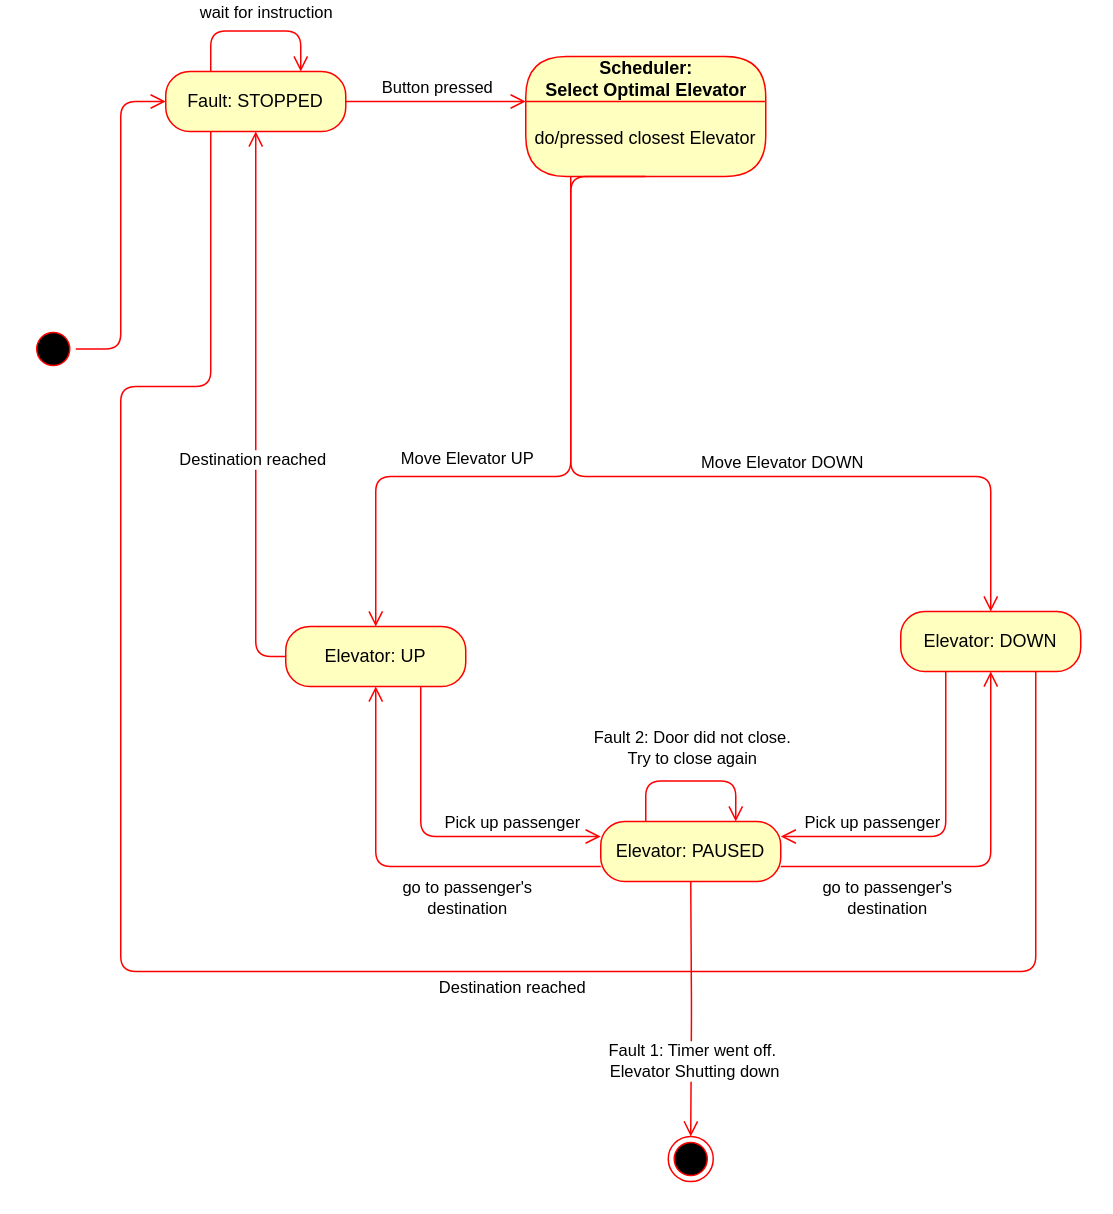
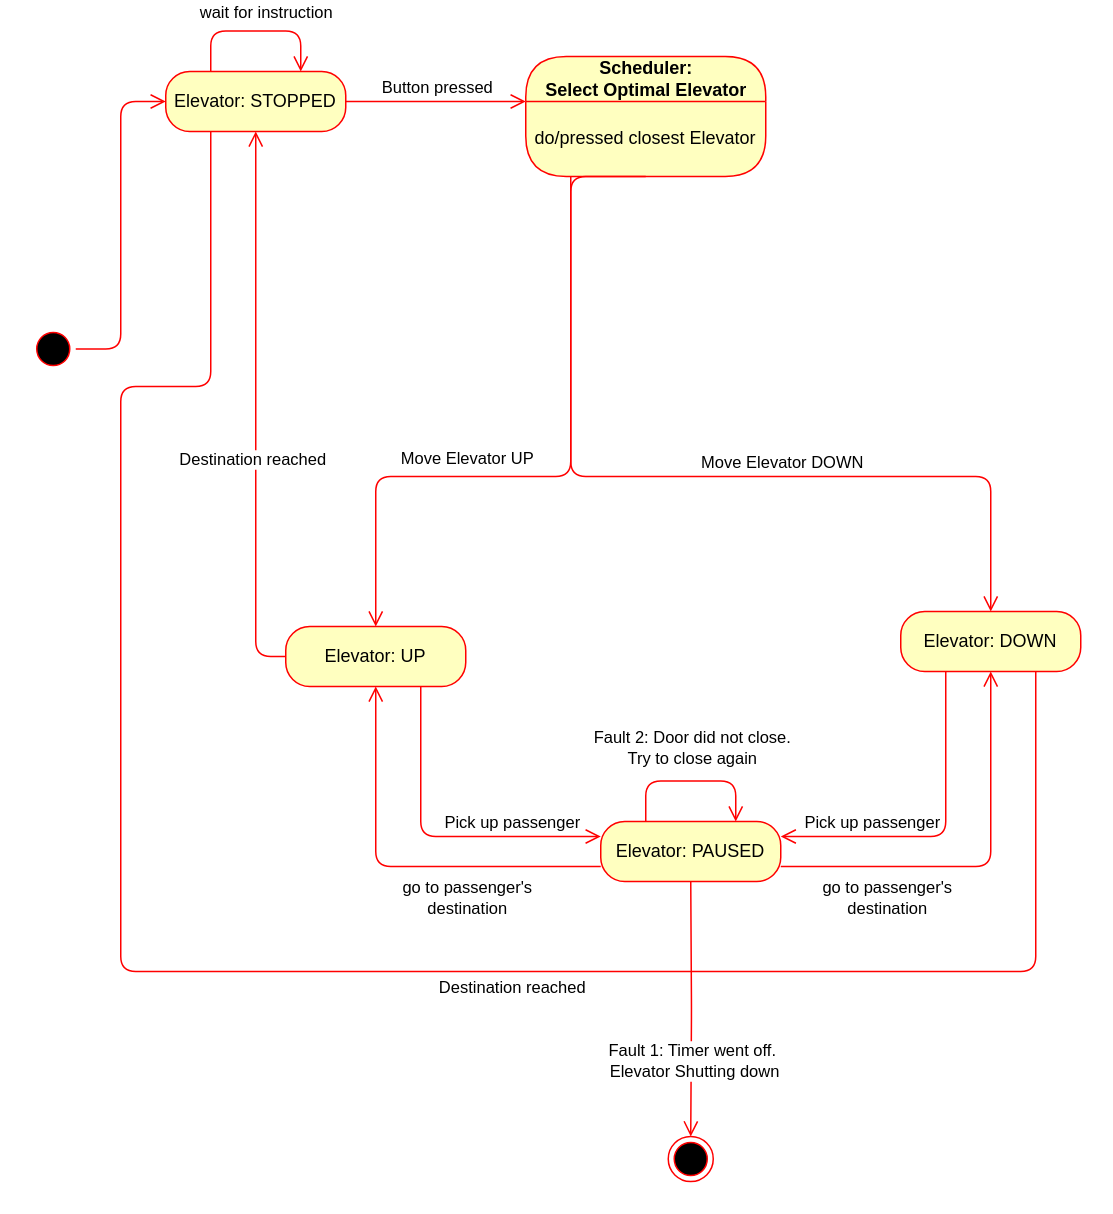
node "Fault: STOPPED": label "Fault: STOPPED" -> "Elevator: STOPPED"
